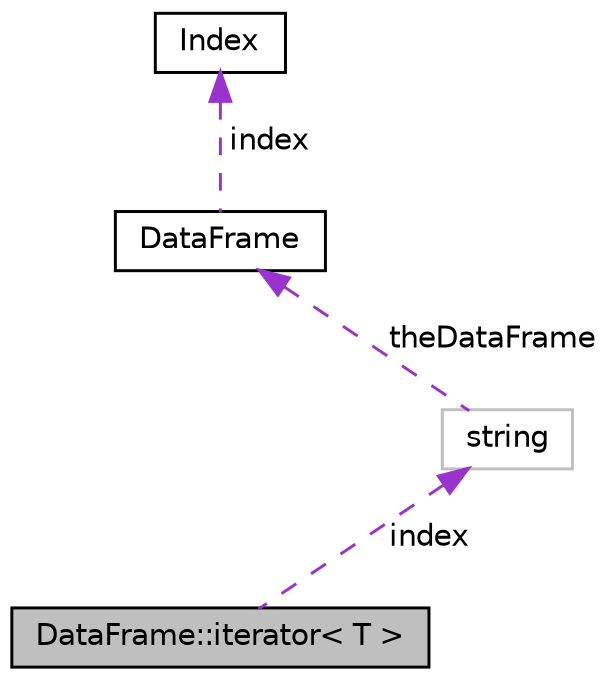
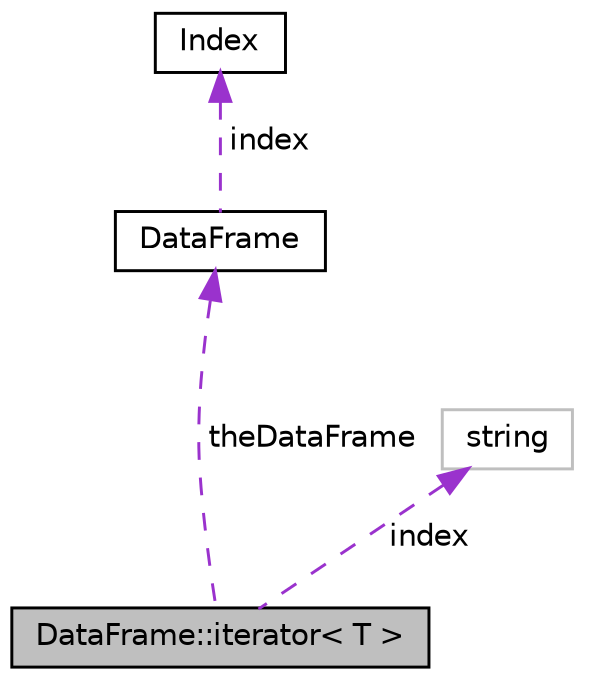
edge "string" -> "DataFrame": now "DataFrame::iterator< T >" -> "DataFrame"
